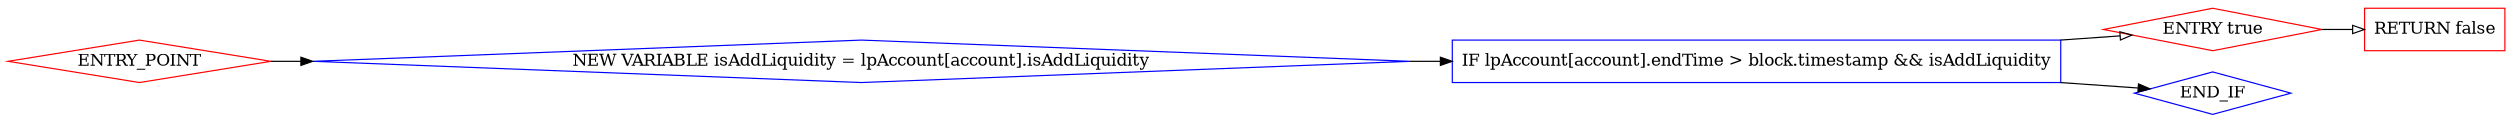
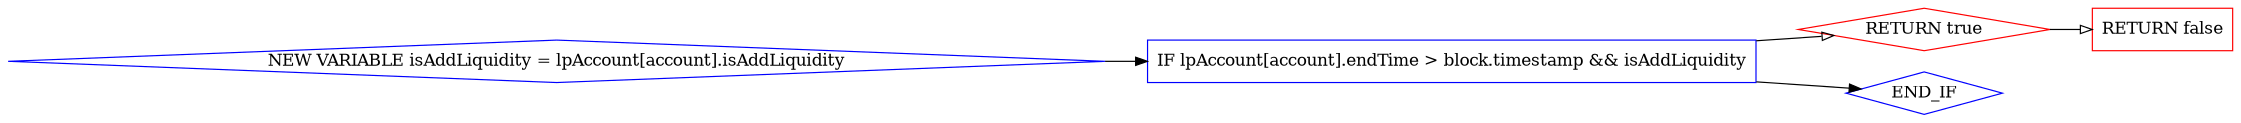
node "ENTRY true": label "ENTRY true" -> "RETURN true"
node "ENTRY_POINT": removed
